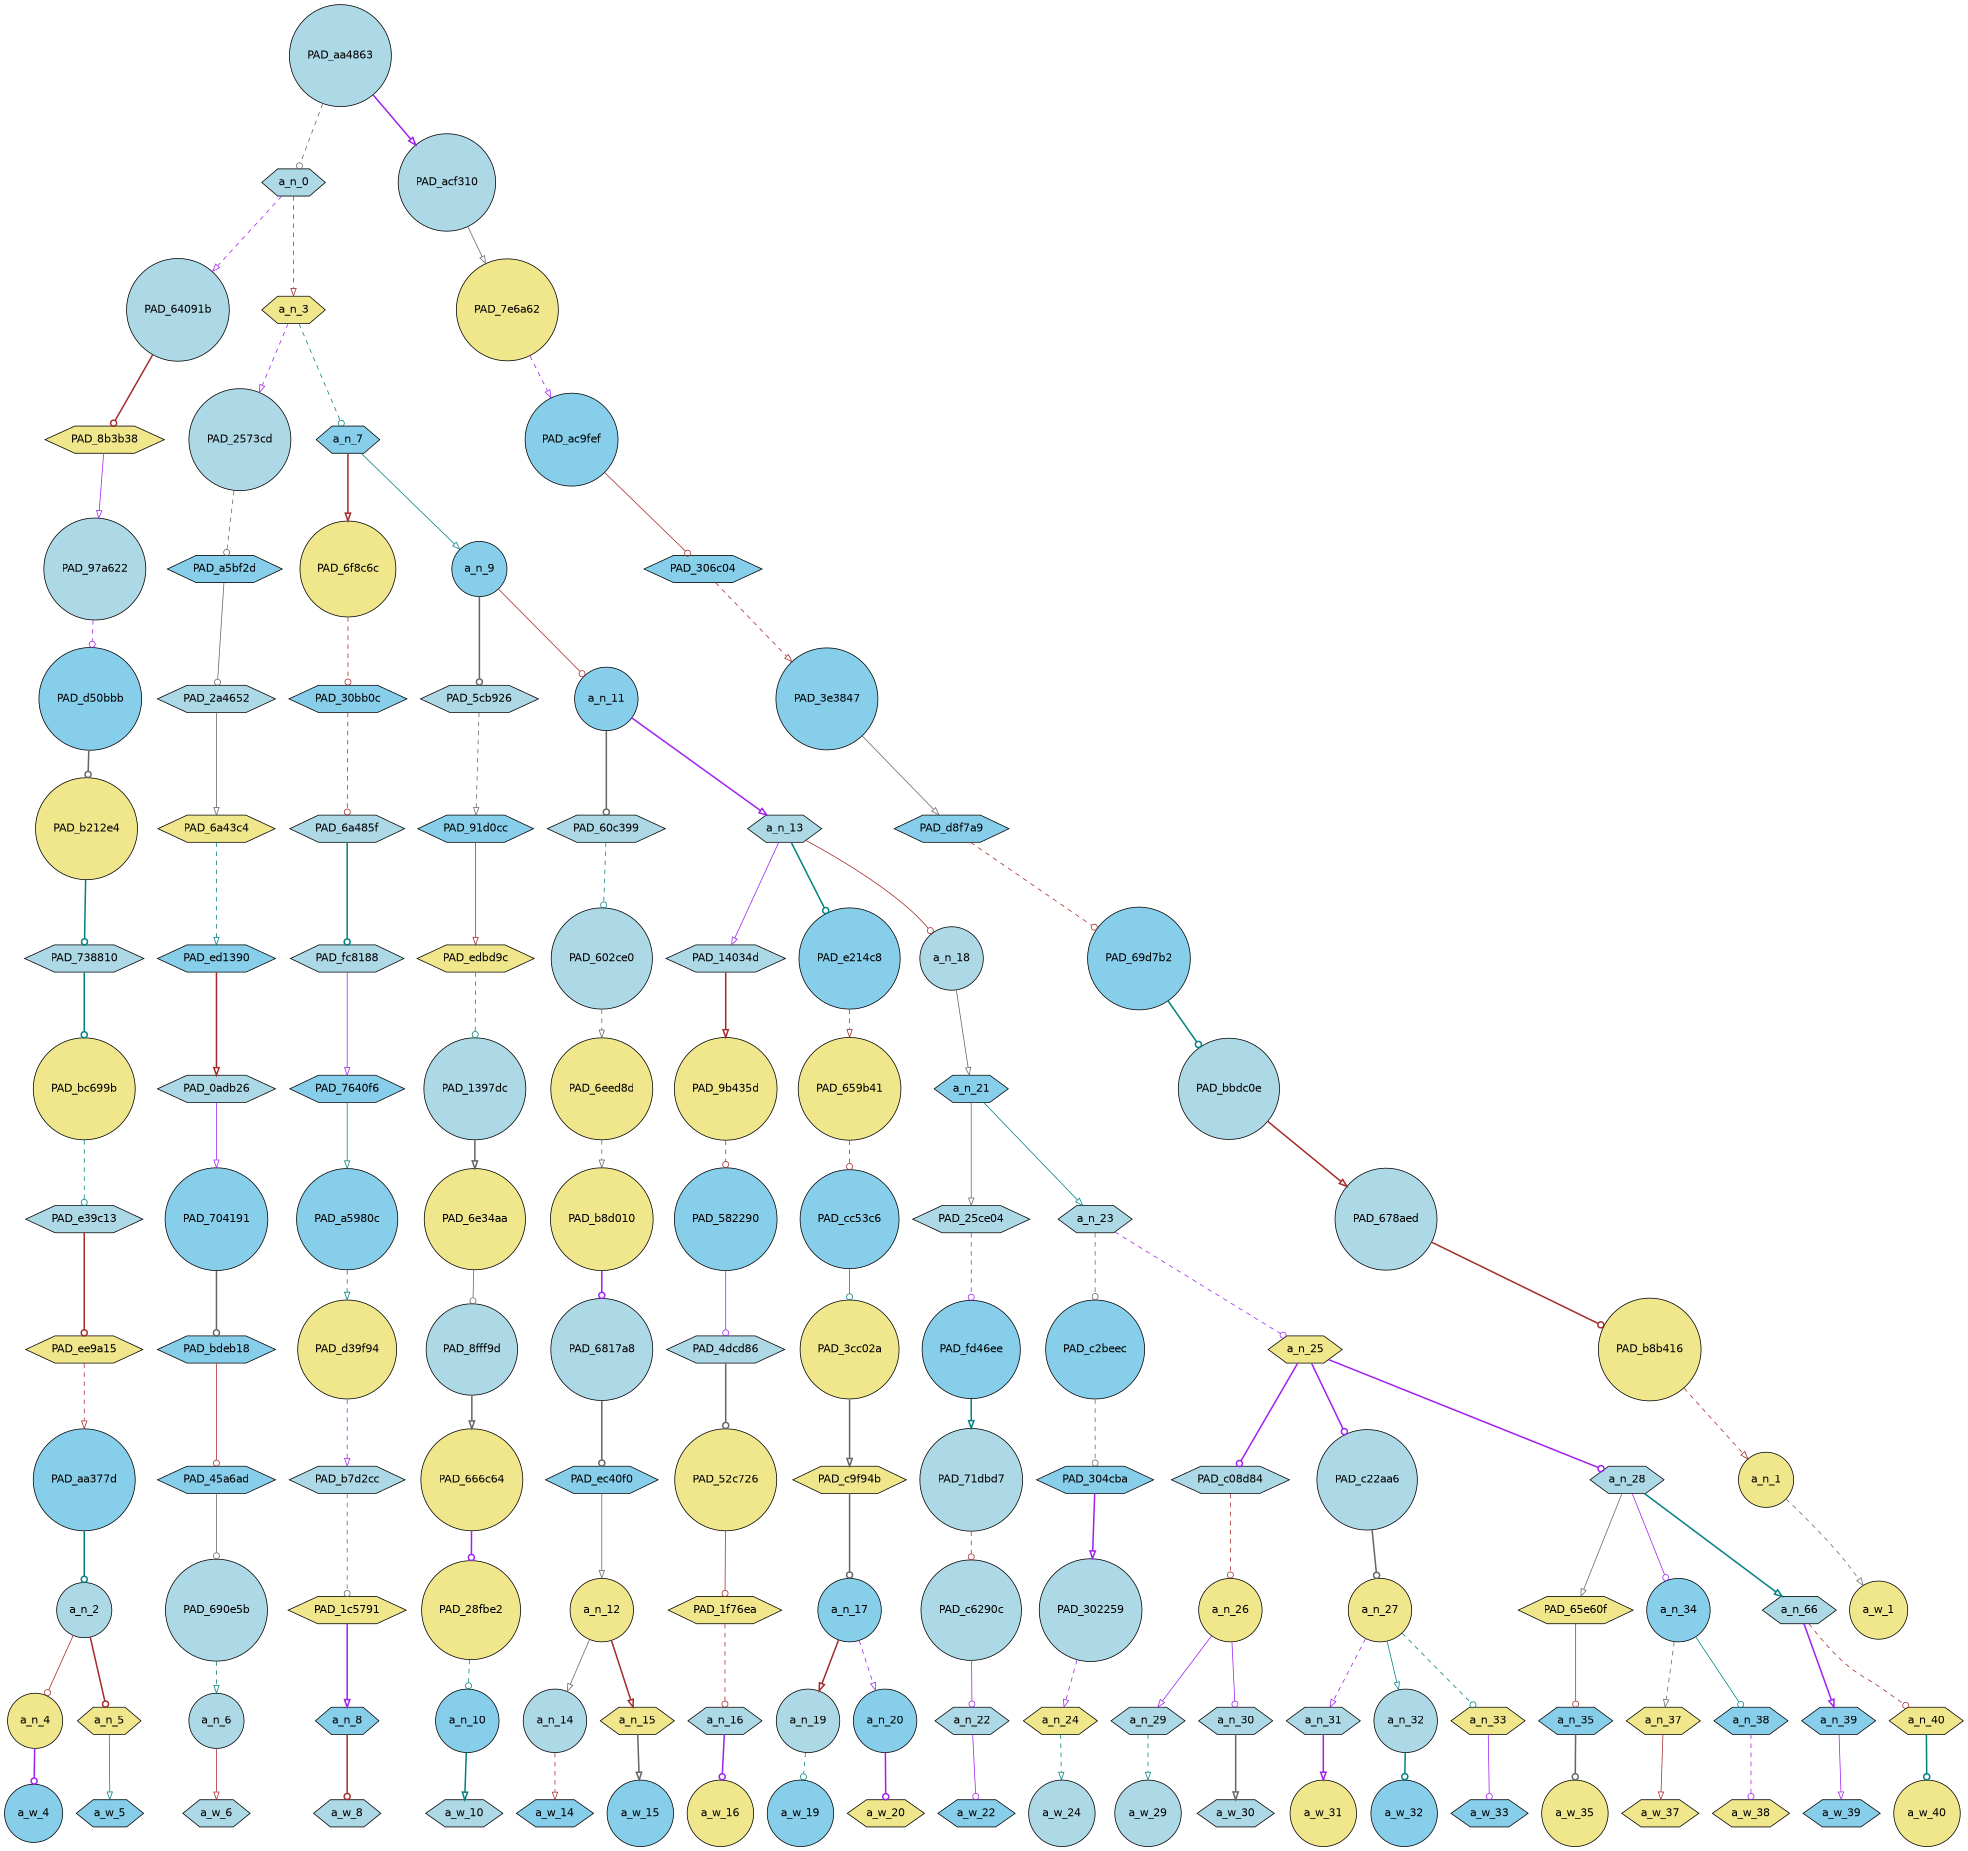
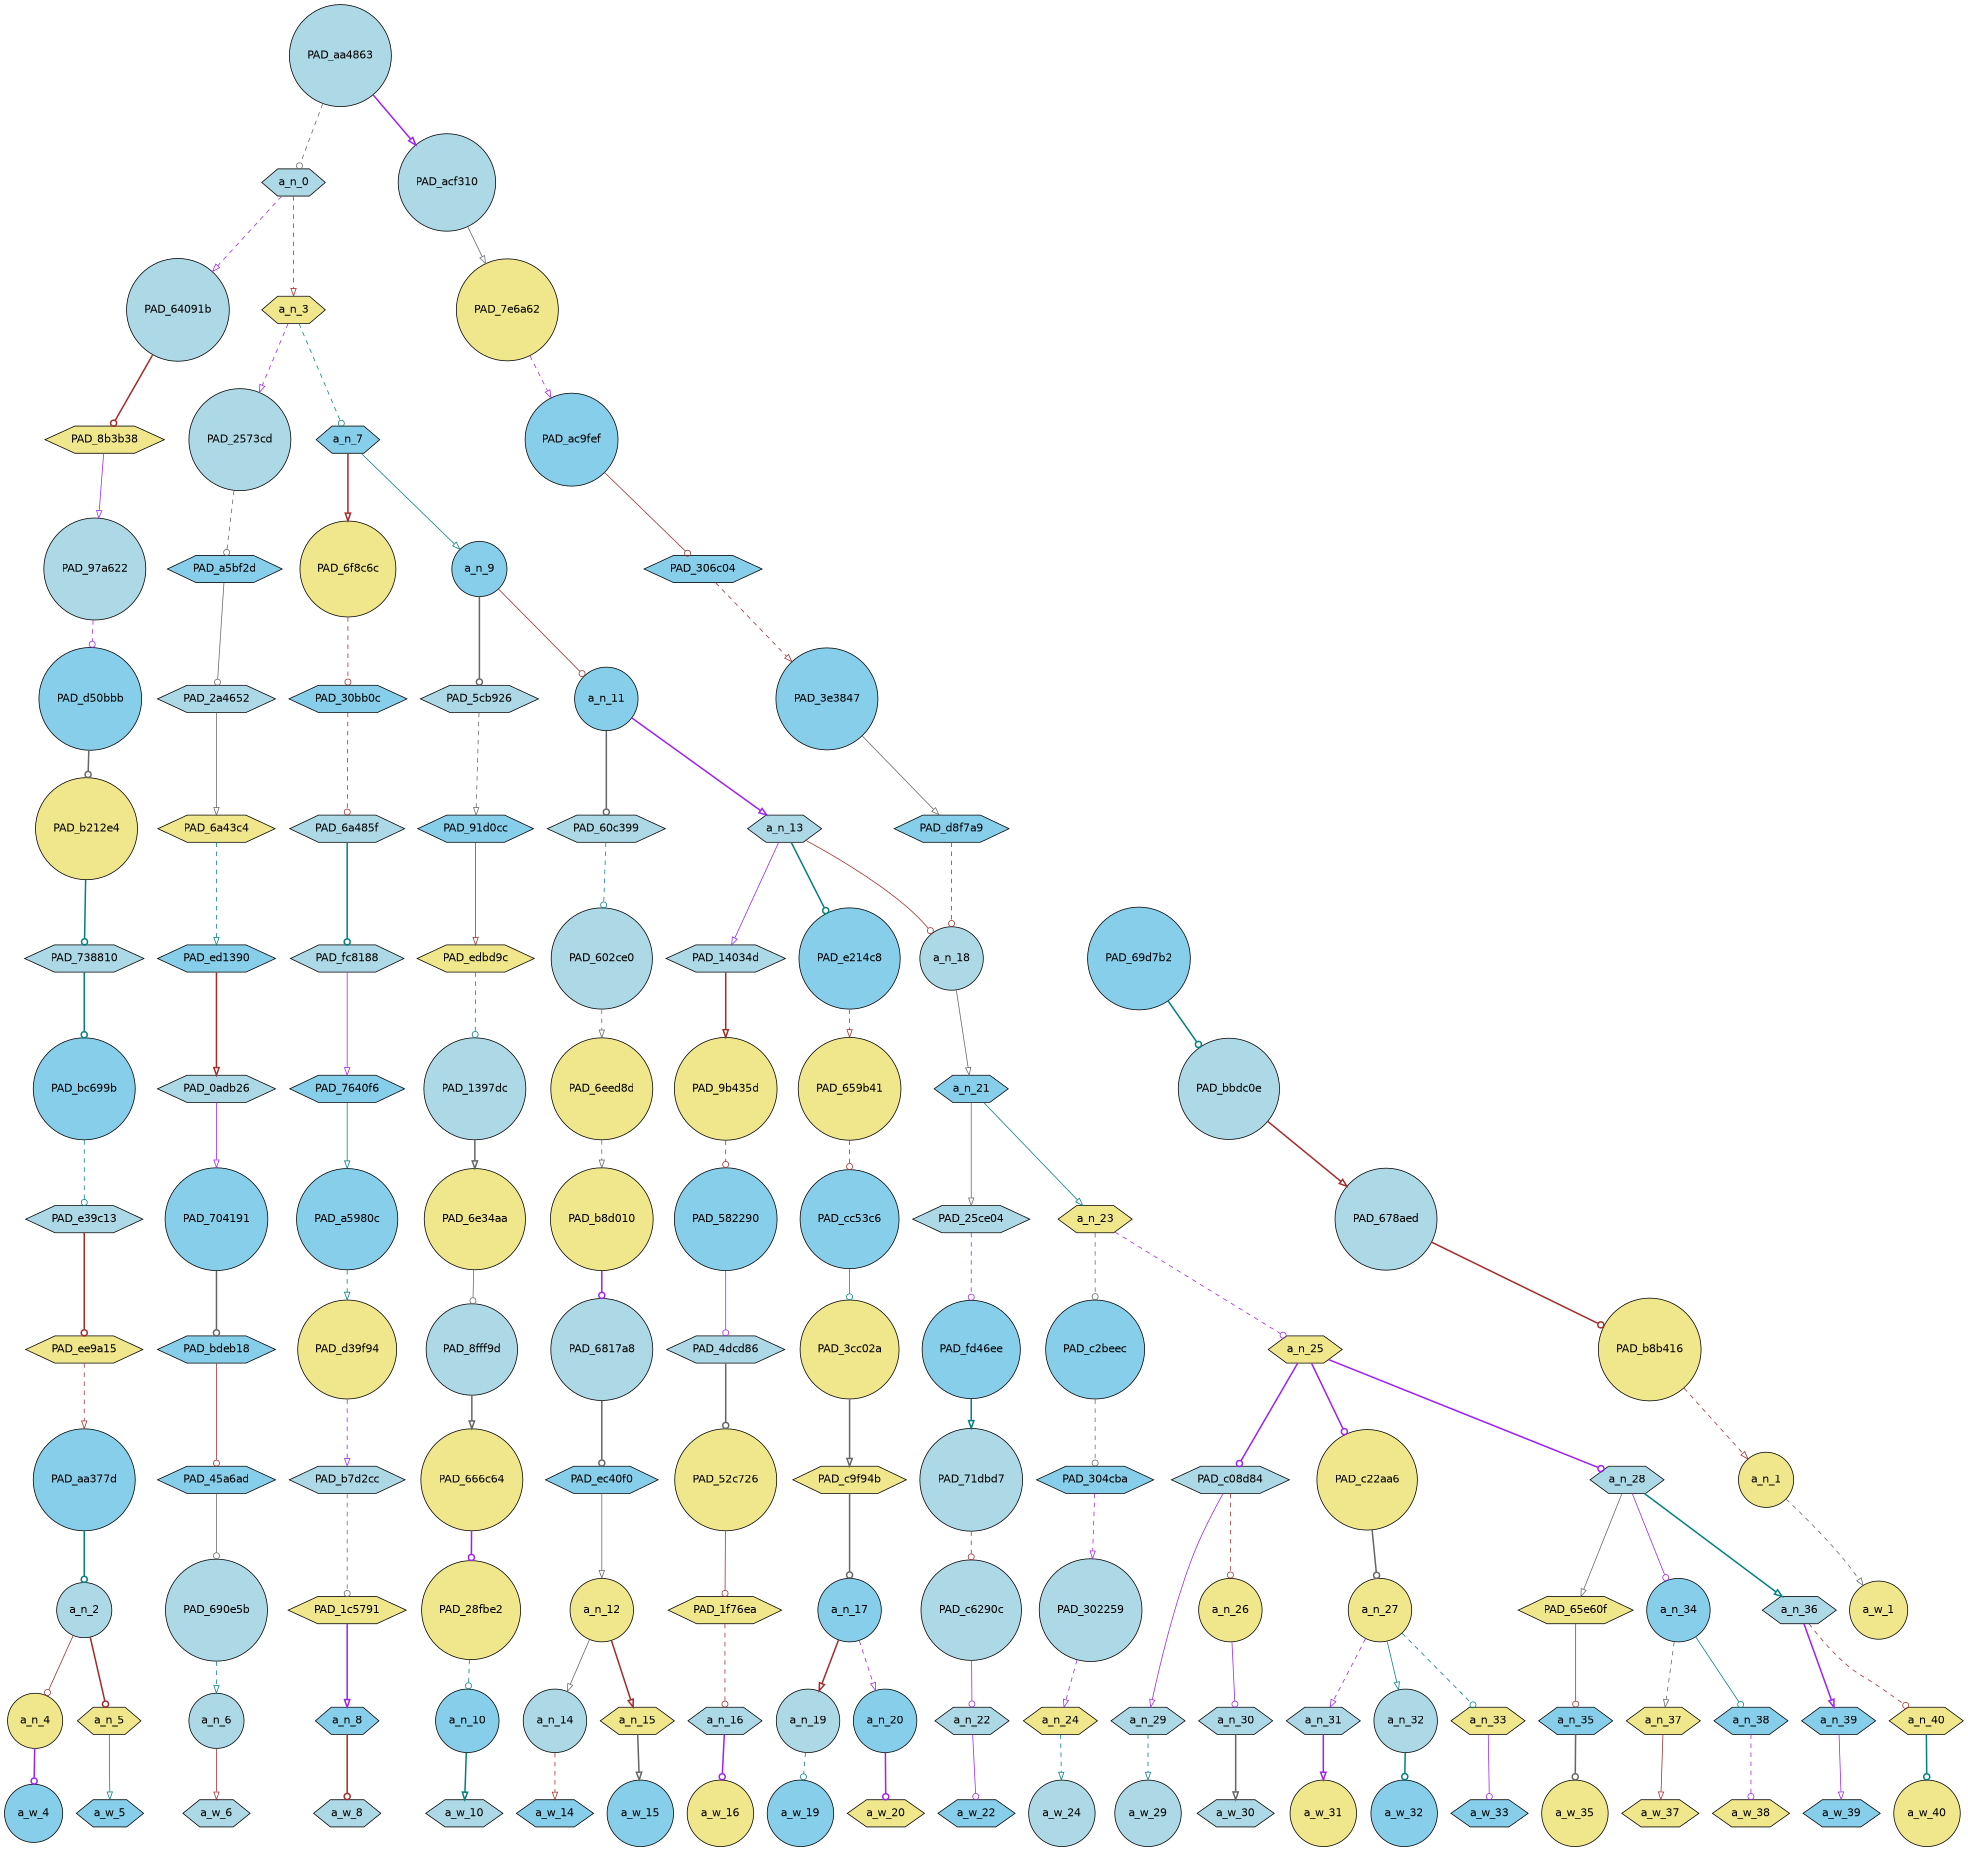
edge "PAD_d8f7a9" -> "PAD_69d7b2": now "PAD_d8f7a9" -> "a_n_18"
node "PAD_bc699b": fillcolor khaki -> skyblue
node "a_n_23": fillcolor lightblue -> khaki
node "PAD_c22aa6": fillcolor lightblue -> khaki
edge "PAD_304cba" -> "PAD_302259": style bold -> dashed
node "a_n_66": label "a_n_66" -> "a_n_36"
edge "a_n_26" -> "a_n_29": now "PAD_c08d84" -> "a_n_29"
